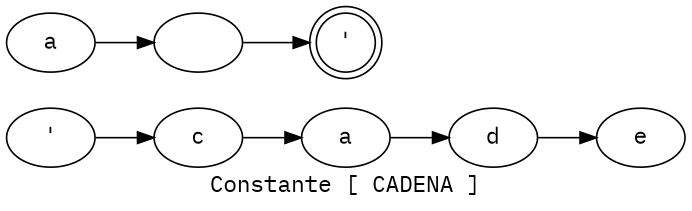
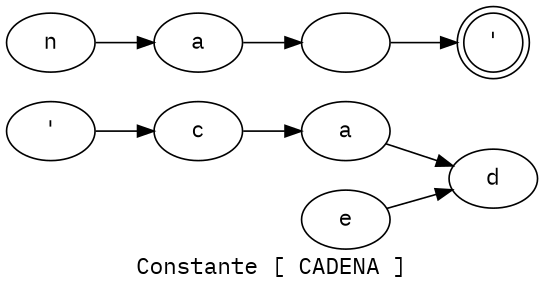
node "n": added
edge "d" -> "e": reversed
